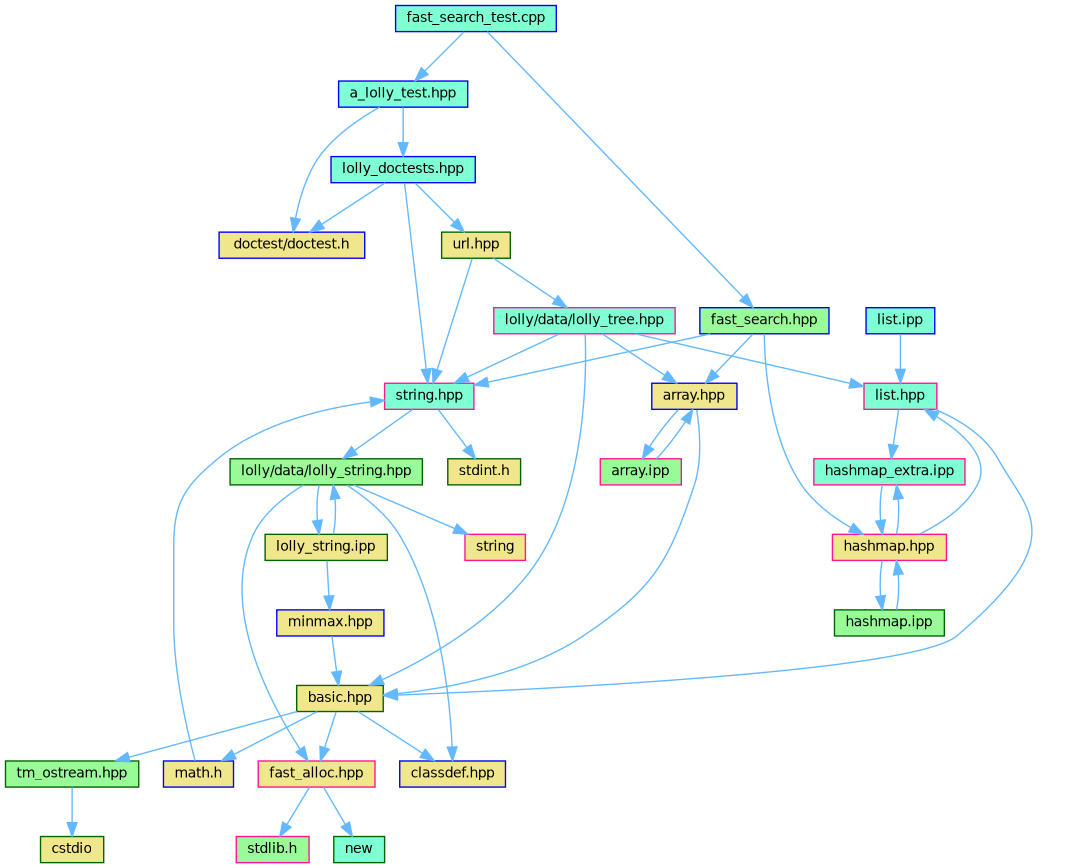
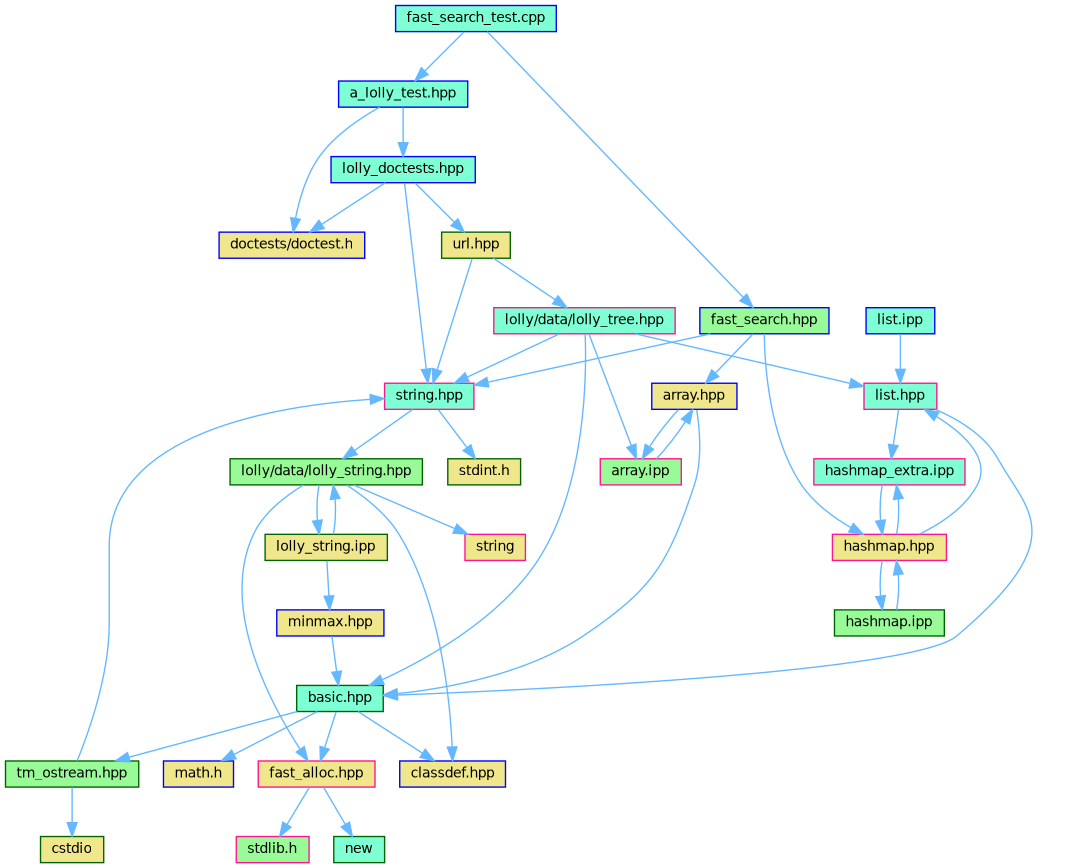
node "doctest/doctest.h": label "doctest/doctest.h" -> "doctests/doctest.h"
edge "lolly/data/lolly_tree.hpp" -> "array.hpp": now "lolly/data/lolly_tree.hpp" -> "array.ipp"
edge "math.h" -> "string.hpp": now "tm_ostream.hpp" -> "string.hpp"
node "basic.hpp": fillcolor khaki -> aquamarine
